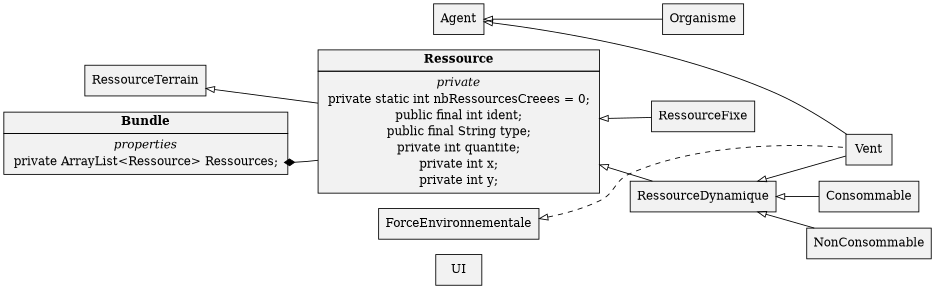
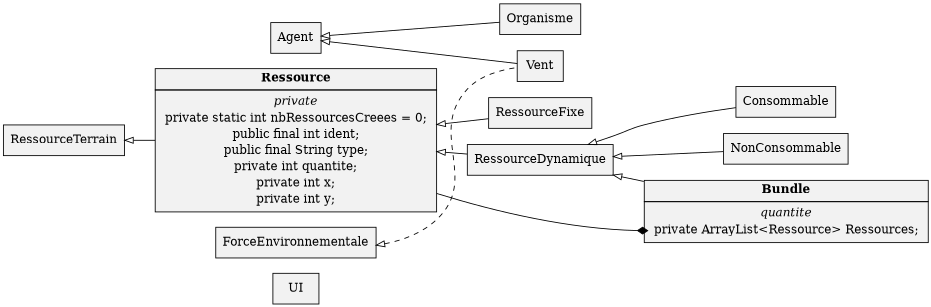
node "Bundle": text "properties" -> "quantite"
edge "Vent" -> "RessourceDynamique": now "Bundle" -> "RessourceDynamique"
